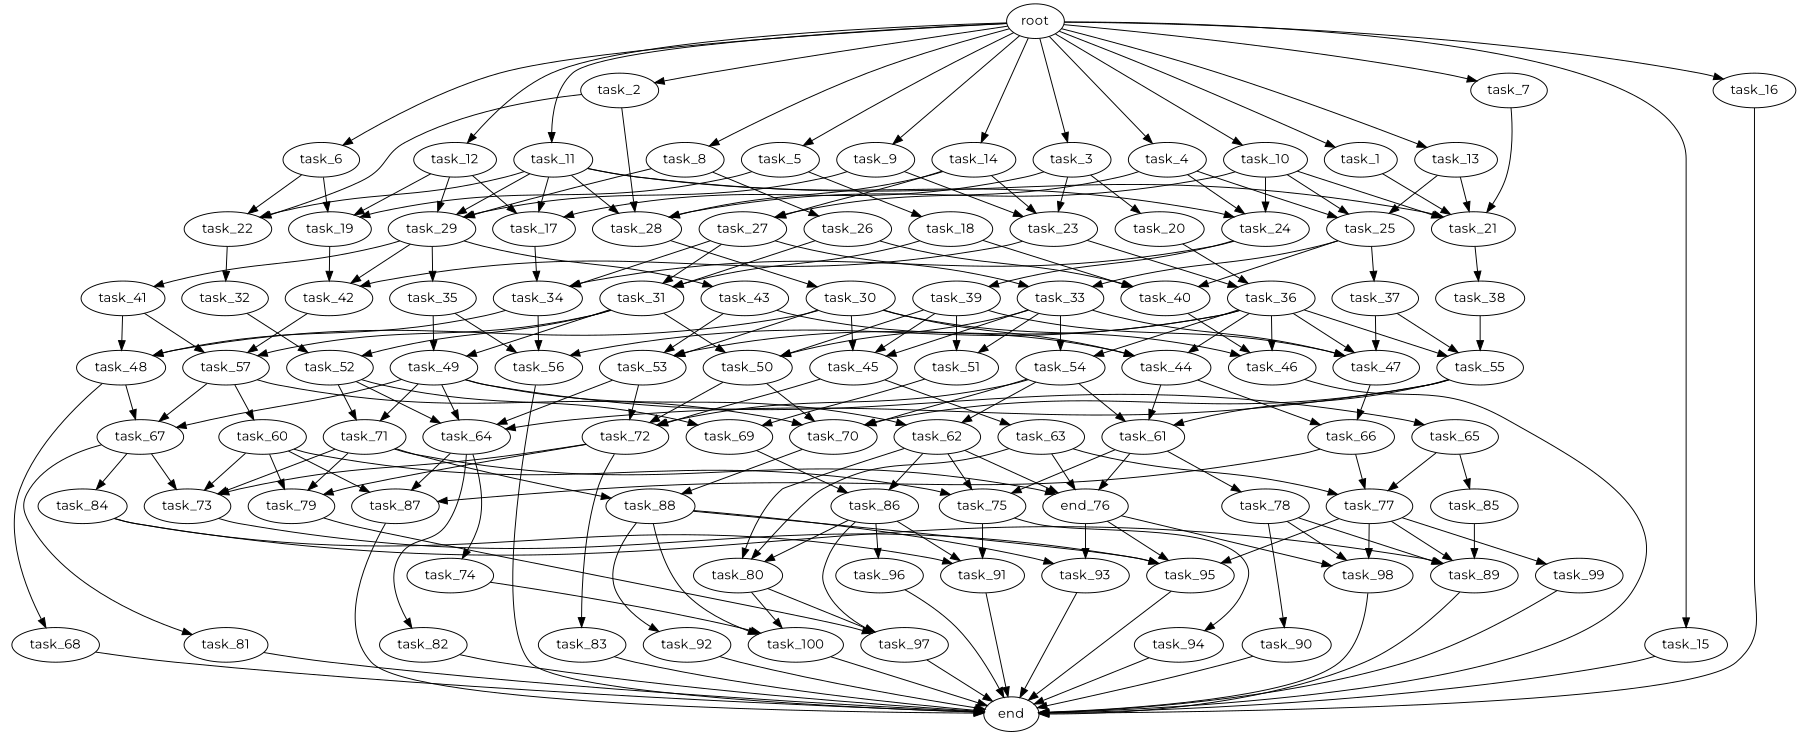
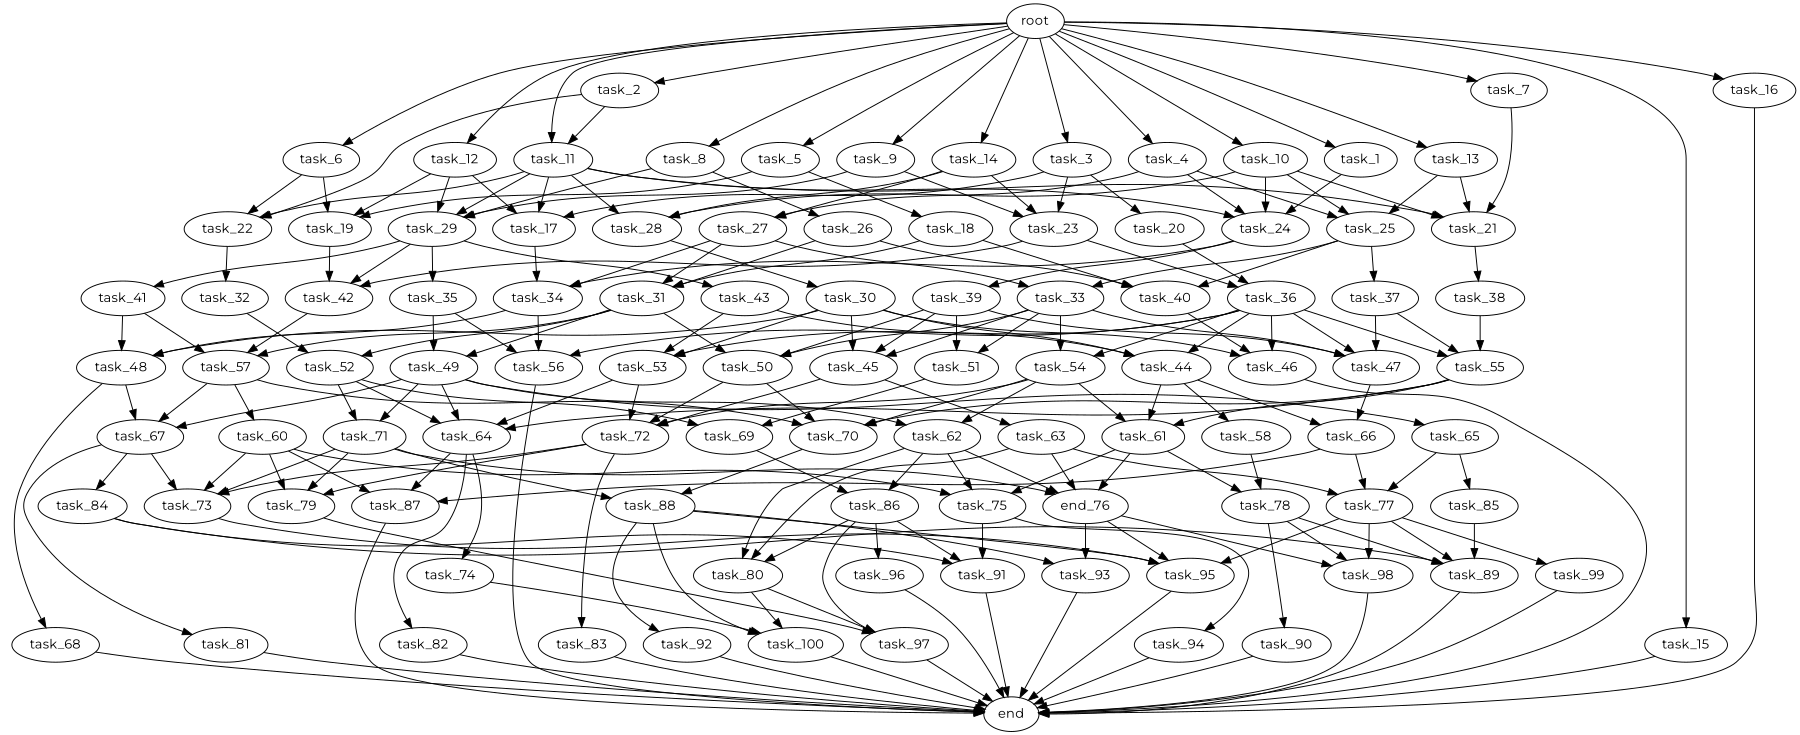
edge "task_2" -> "task_28": now "task_2" -> "task_11"
edge "task_1" -> "task_21": now "task_1" -> "task_24"
node "task_58": added
